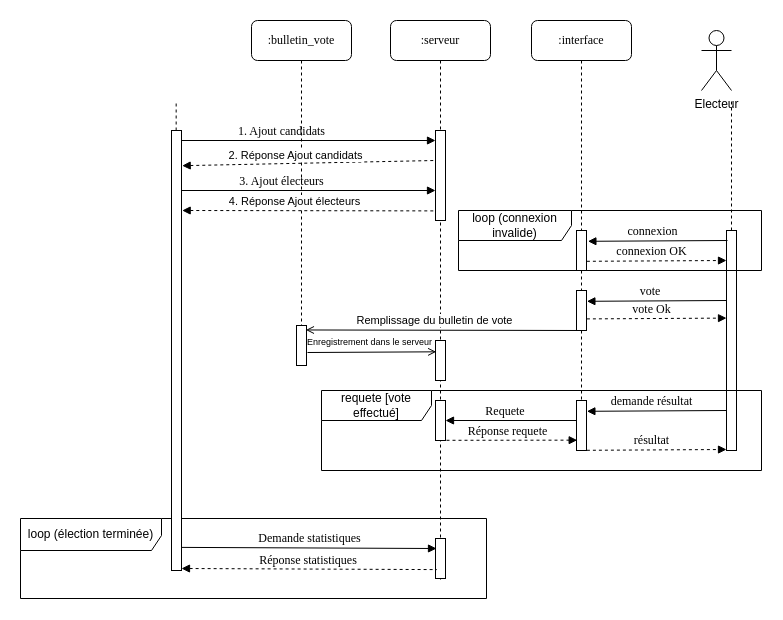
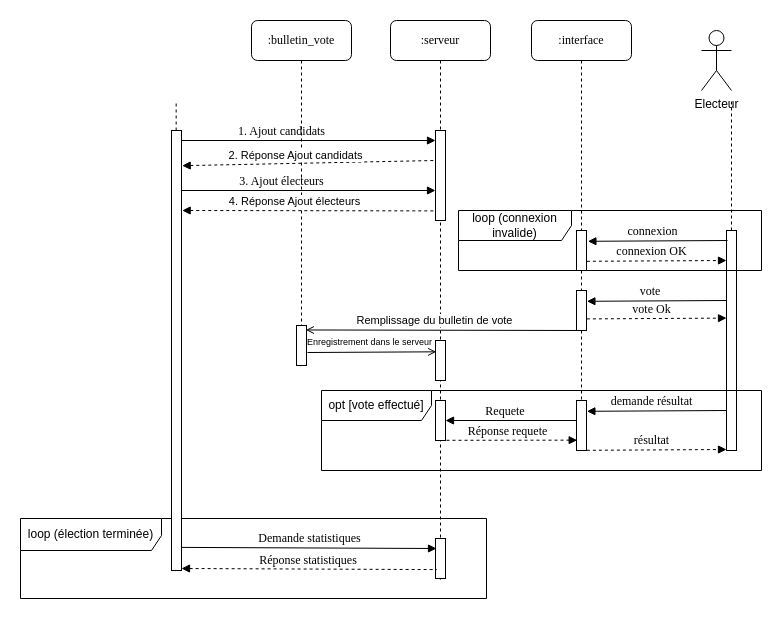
node "requete [vote effectué]": label "requete [vote effectué]" -> "opt [vote effectué]"
